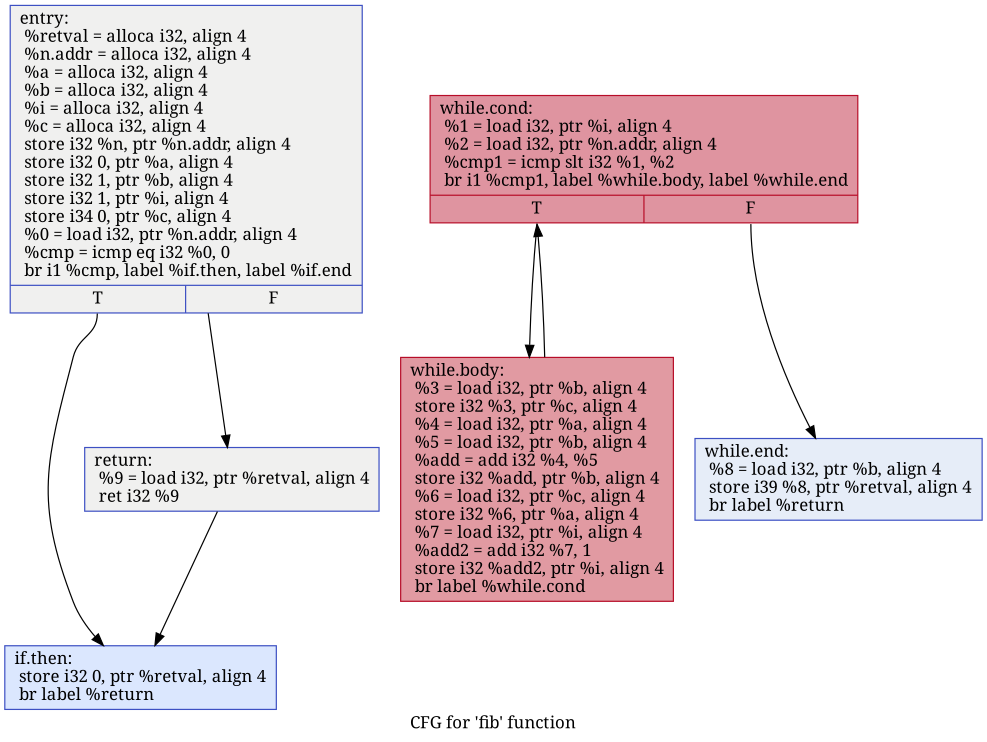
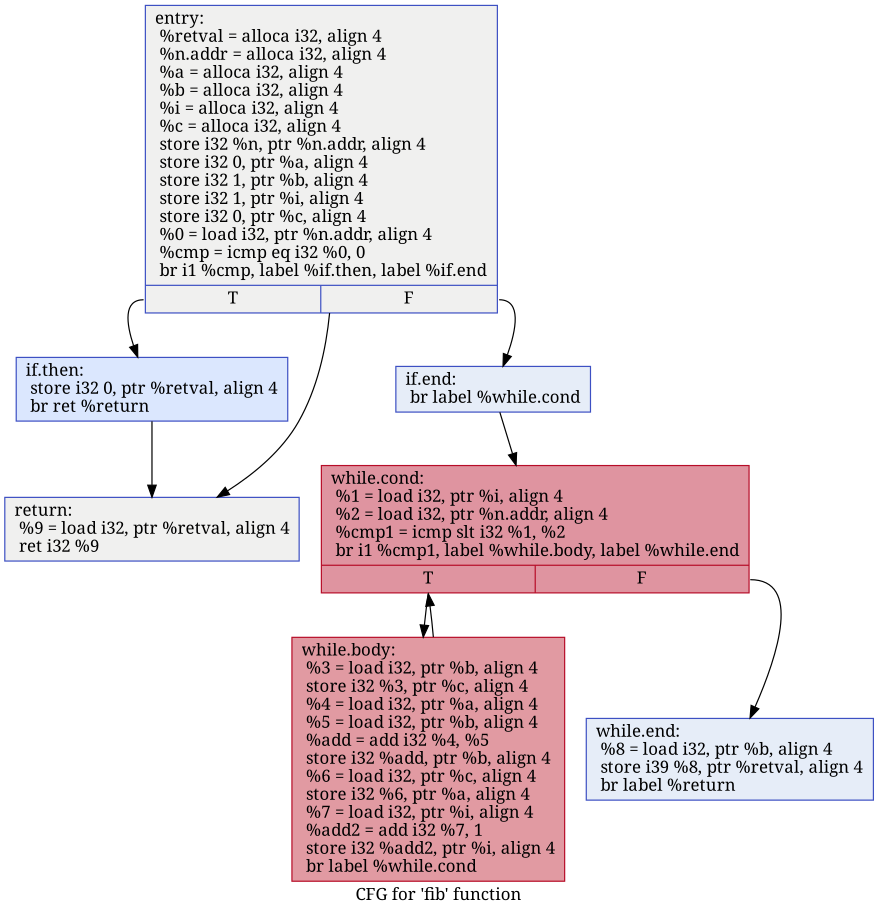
node "entry:": text "store i34 0, ptr %c, align 4" -> "store i32 0, ptr %c, align 4"
node "if.end:": added
edge "return:" -> "if.then:": reversed
node "if.then:": text "br label %return" -> "br ret %return"
